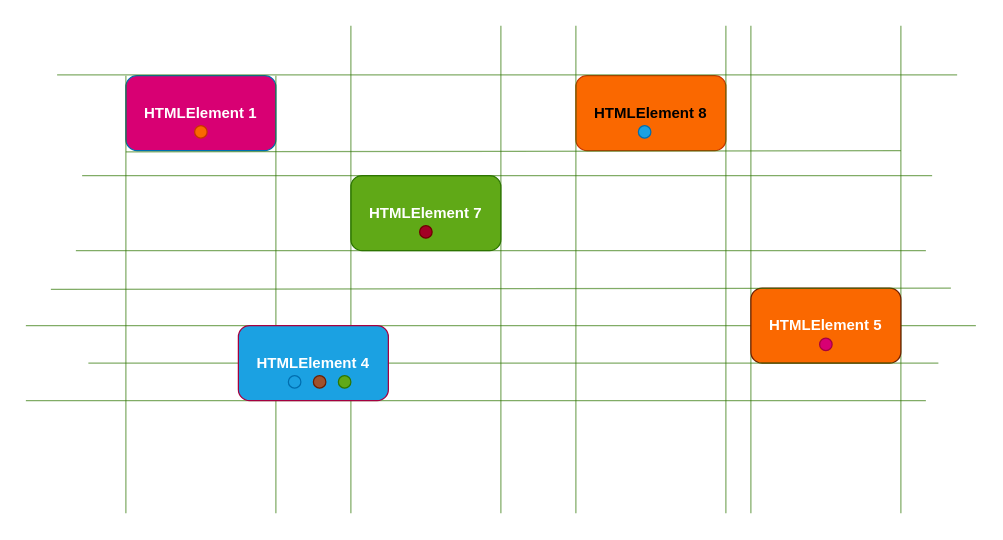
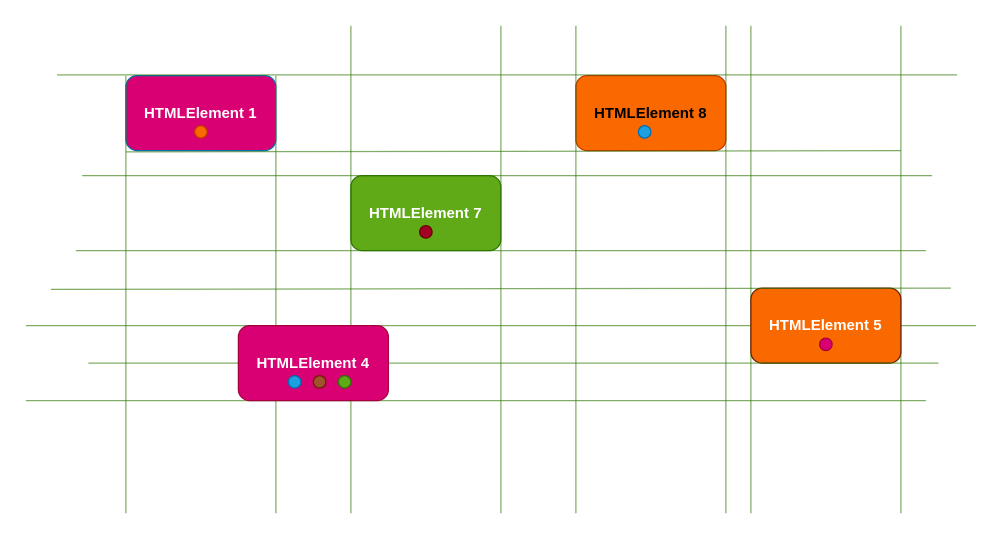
node "HTMLElement 4": fillcolor #1ba1e2 -> #d80073
